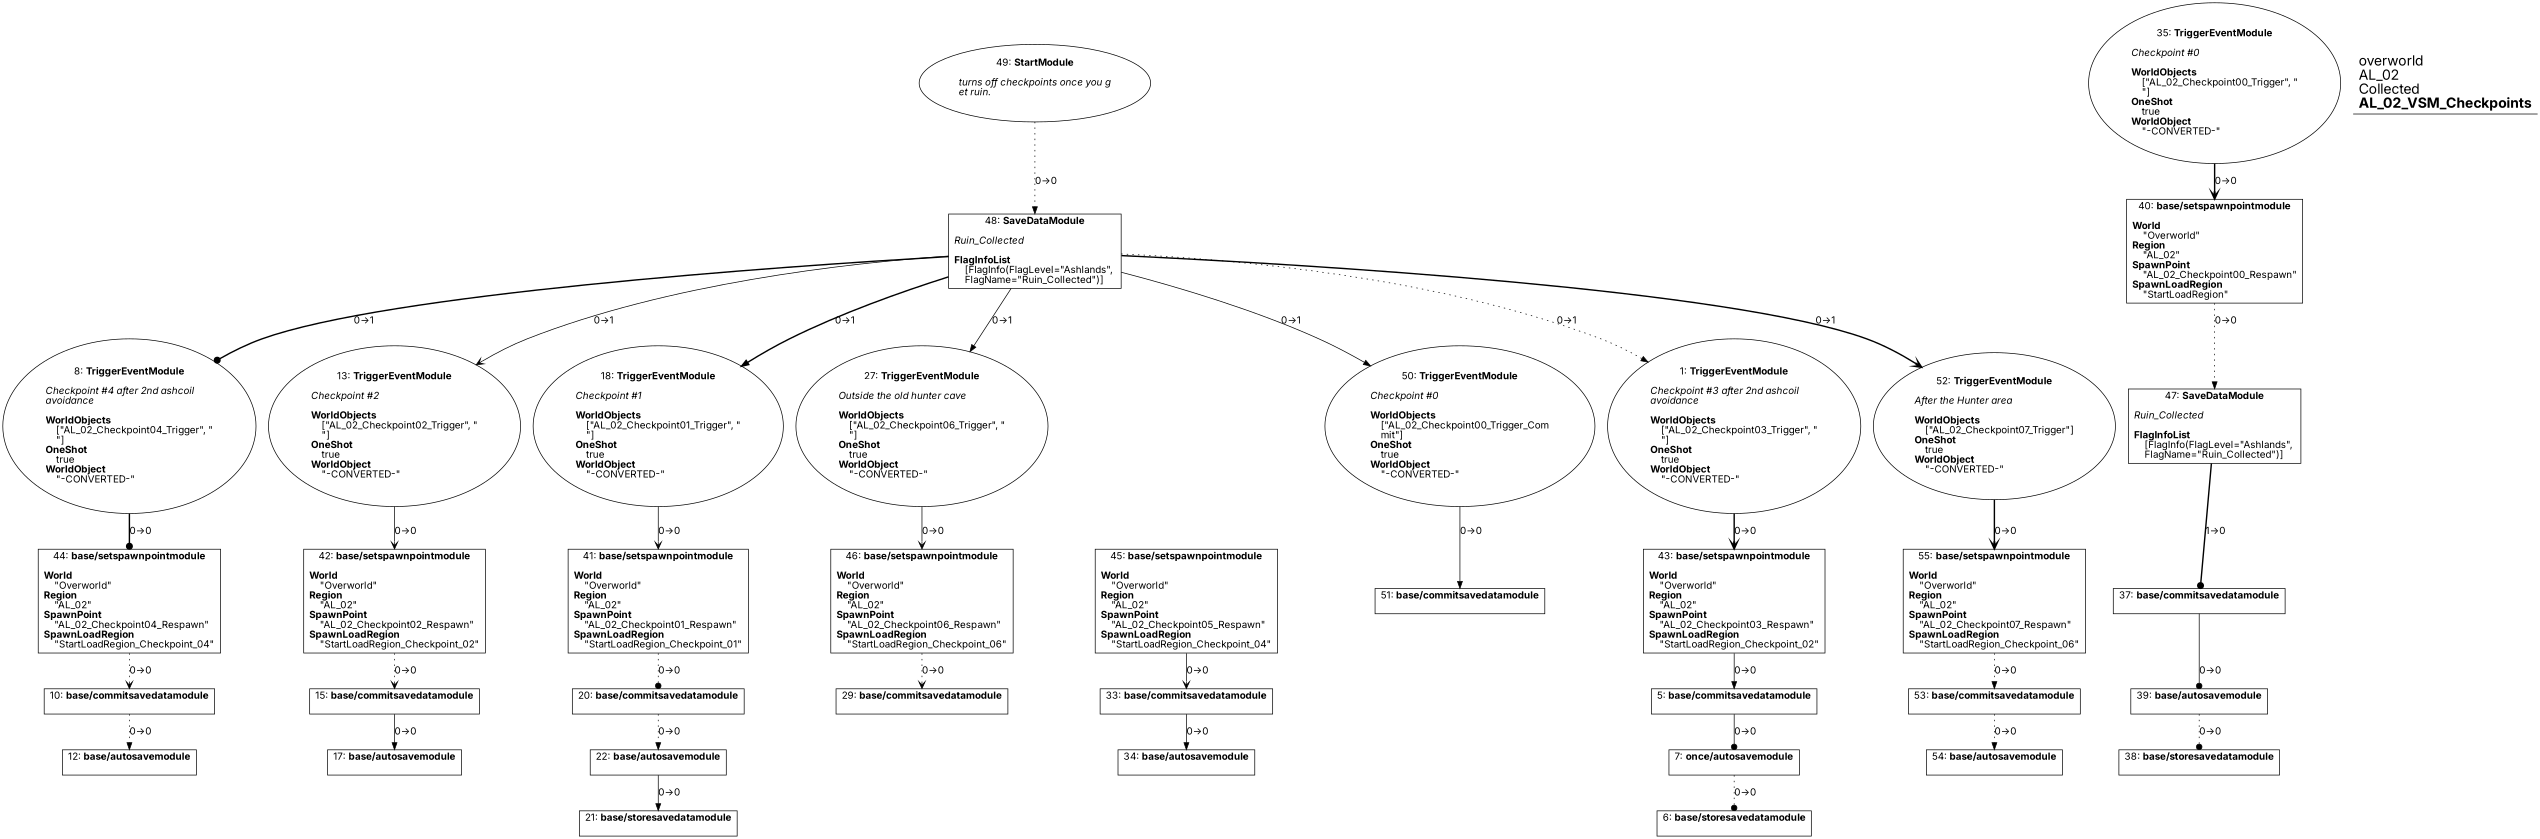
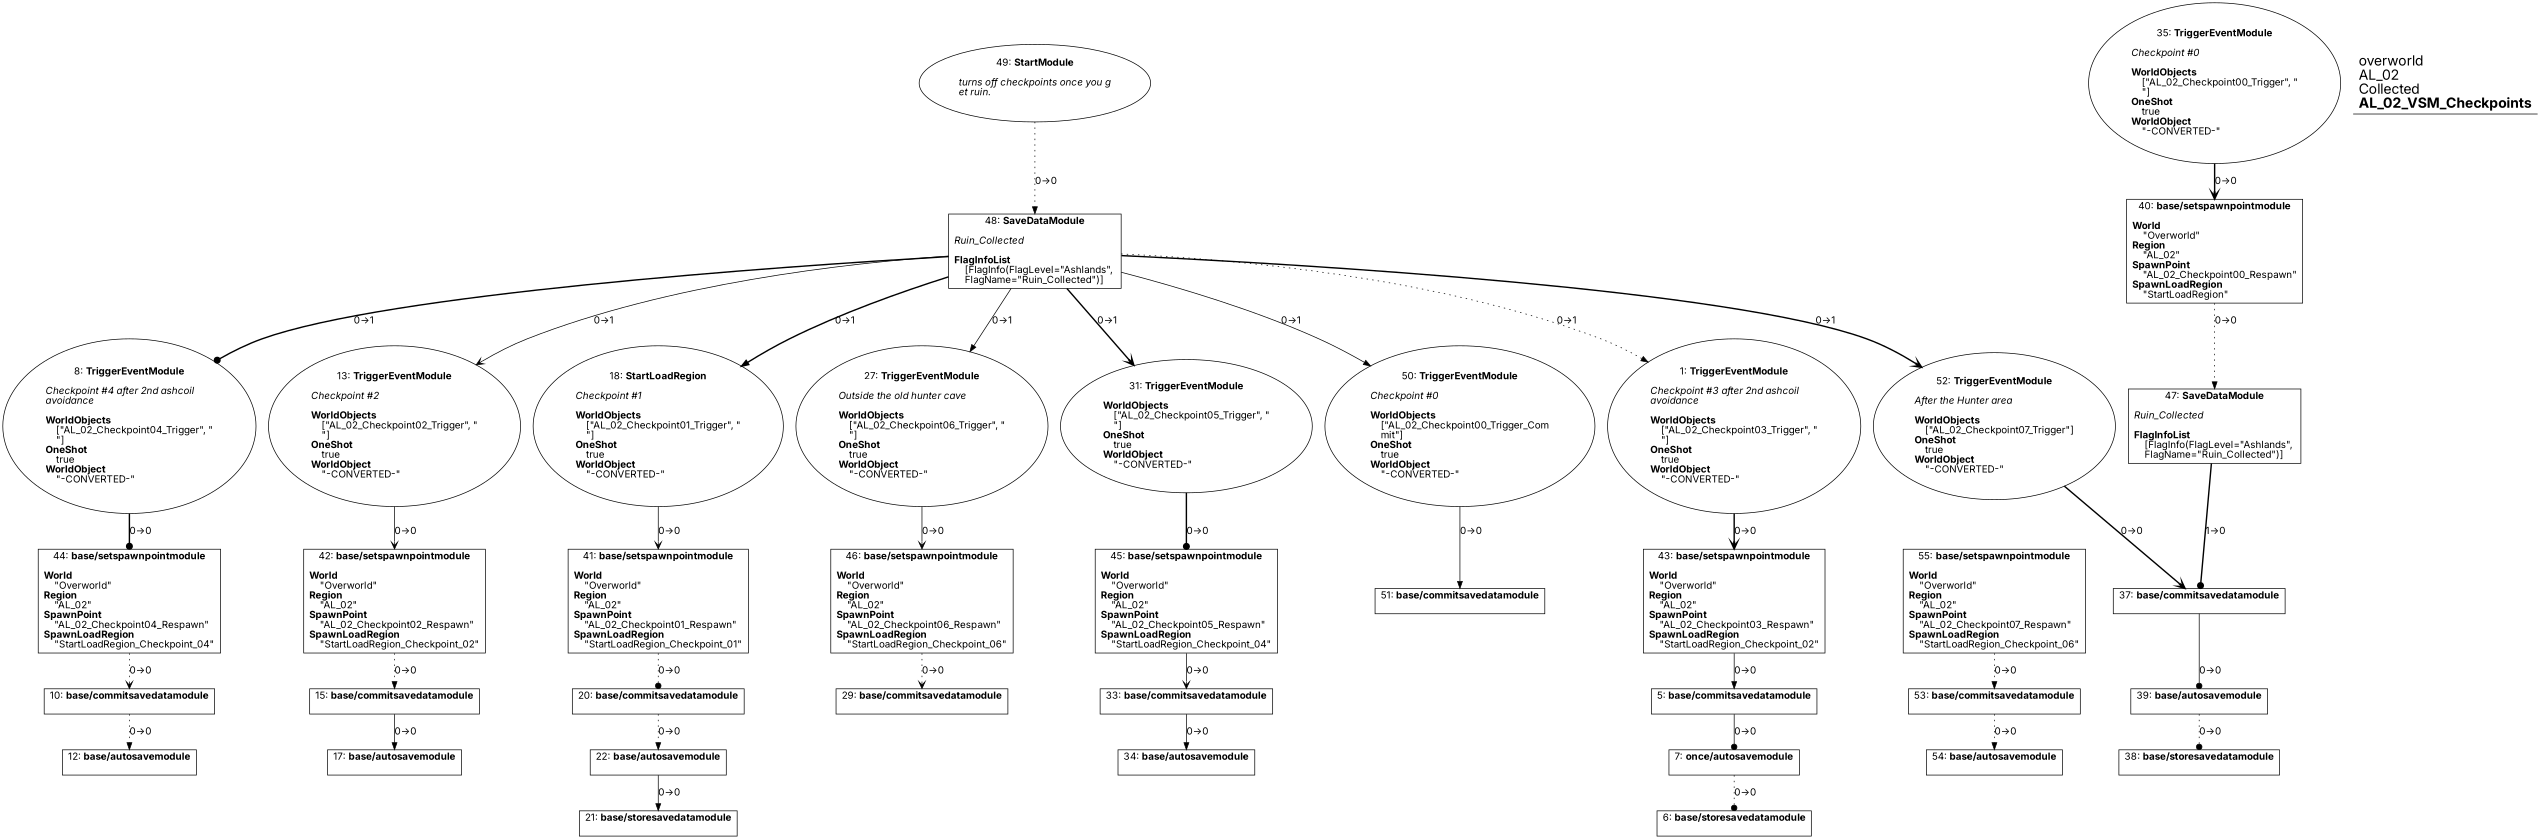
node "18:": text "TriggerEventModule" -> "StartLoadRegion"
node "31:": added
edge "52:" -> "55:": now "52:" -> "37:"
edge "42:" -> "15:": arrowhead vee -> normal
